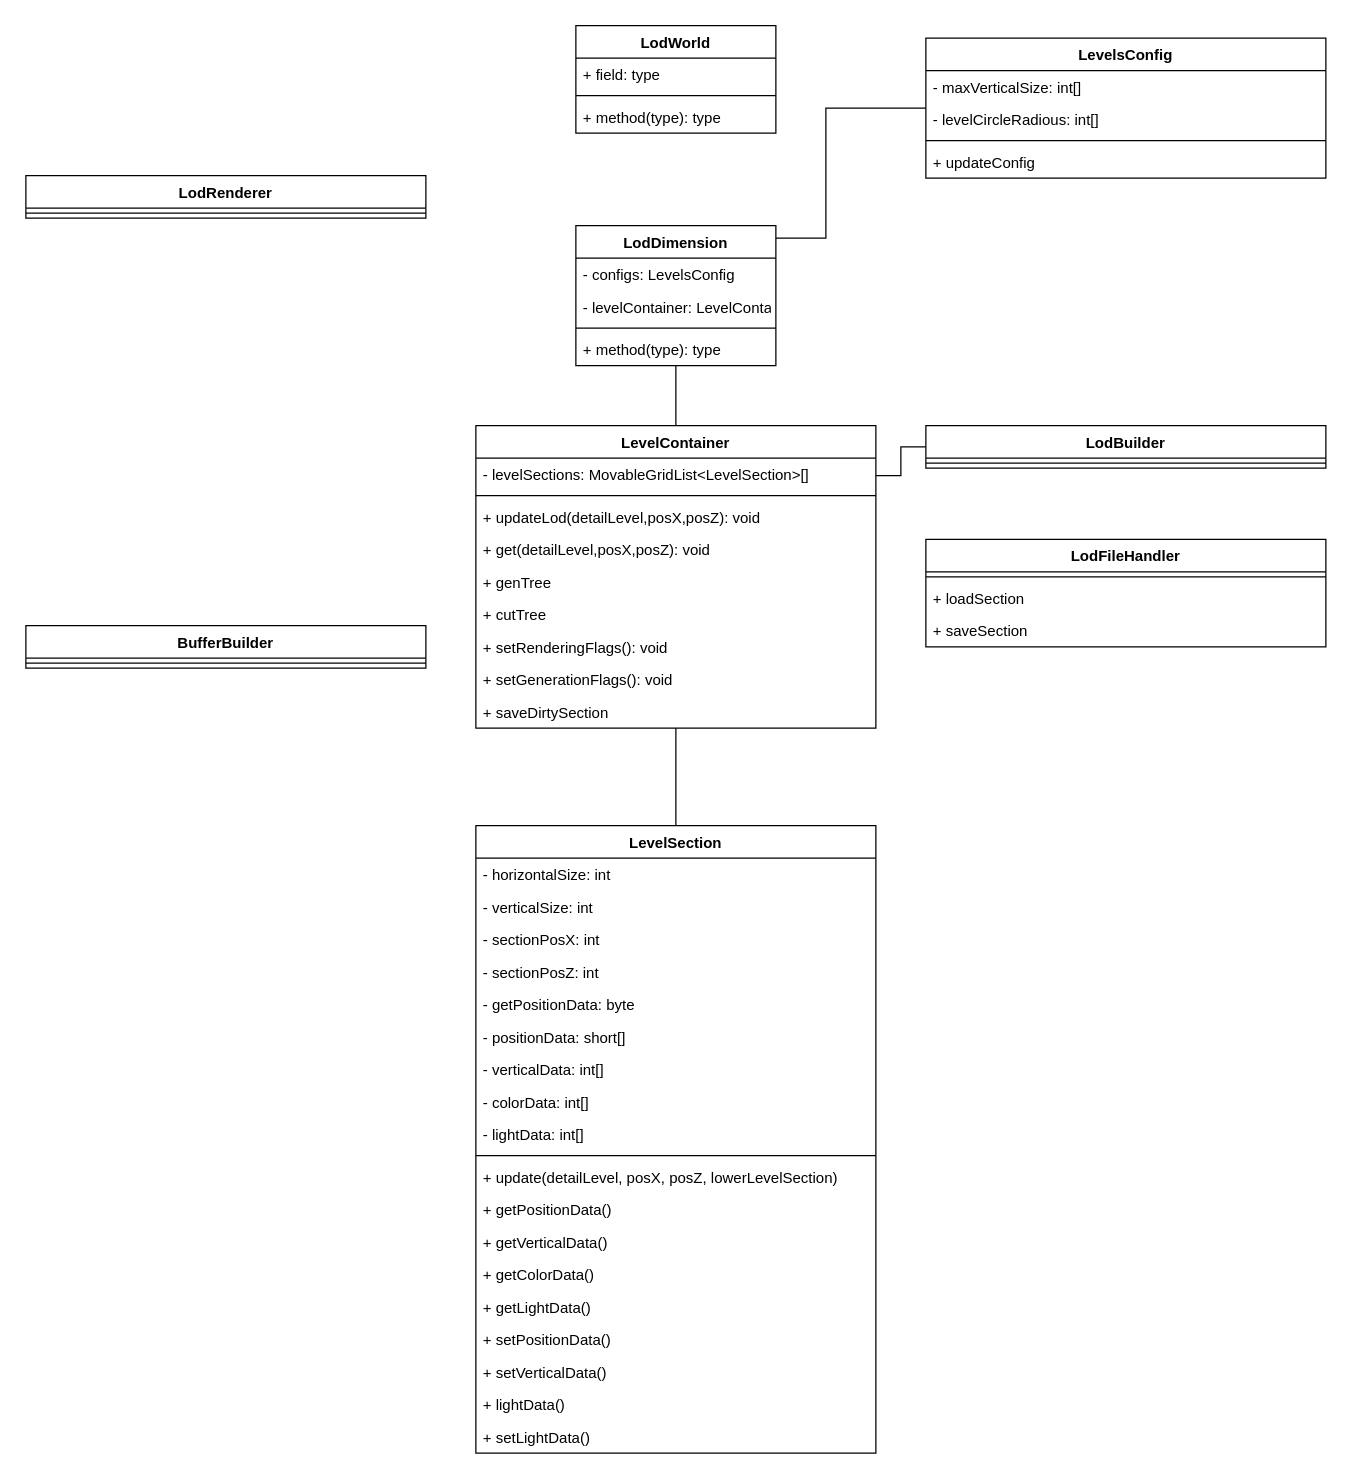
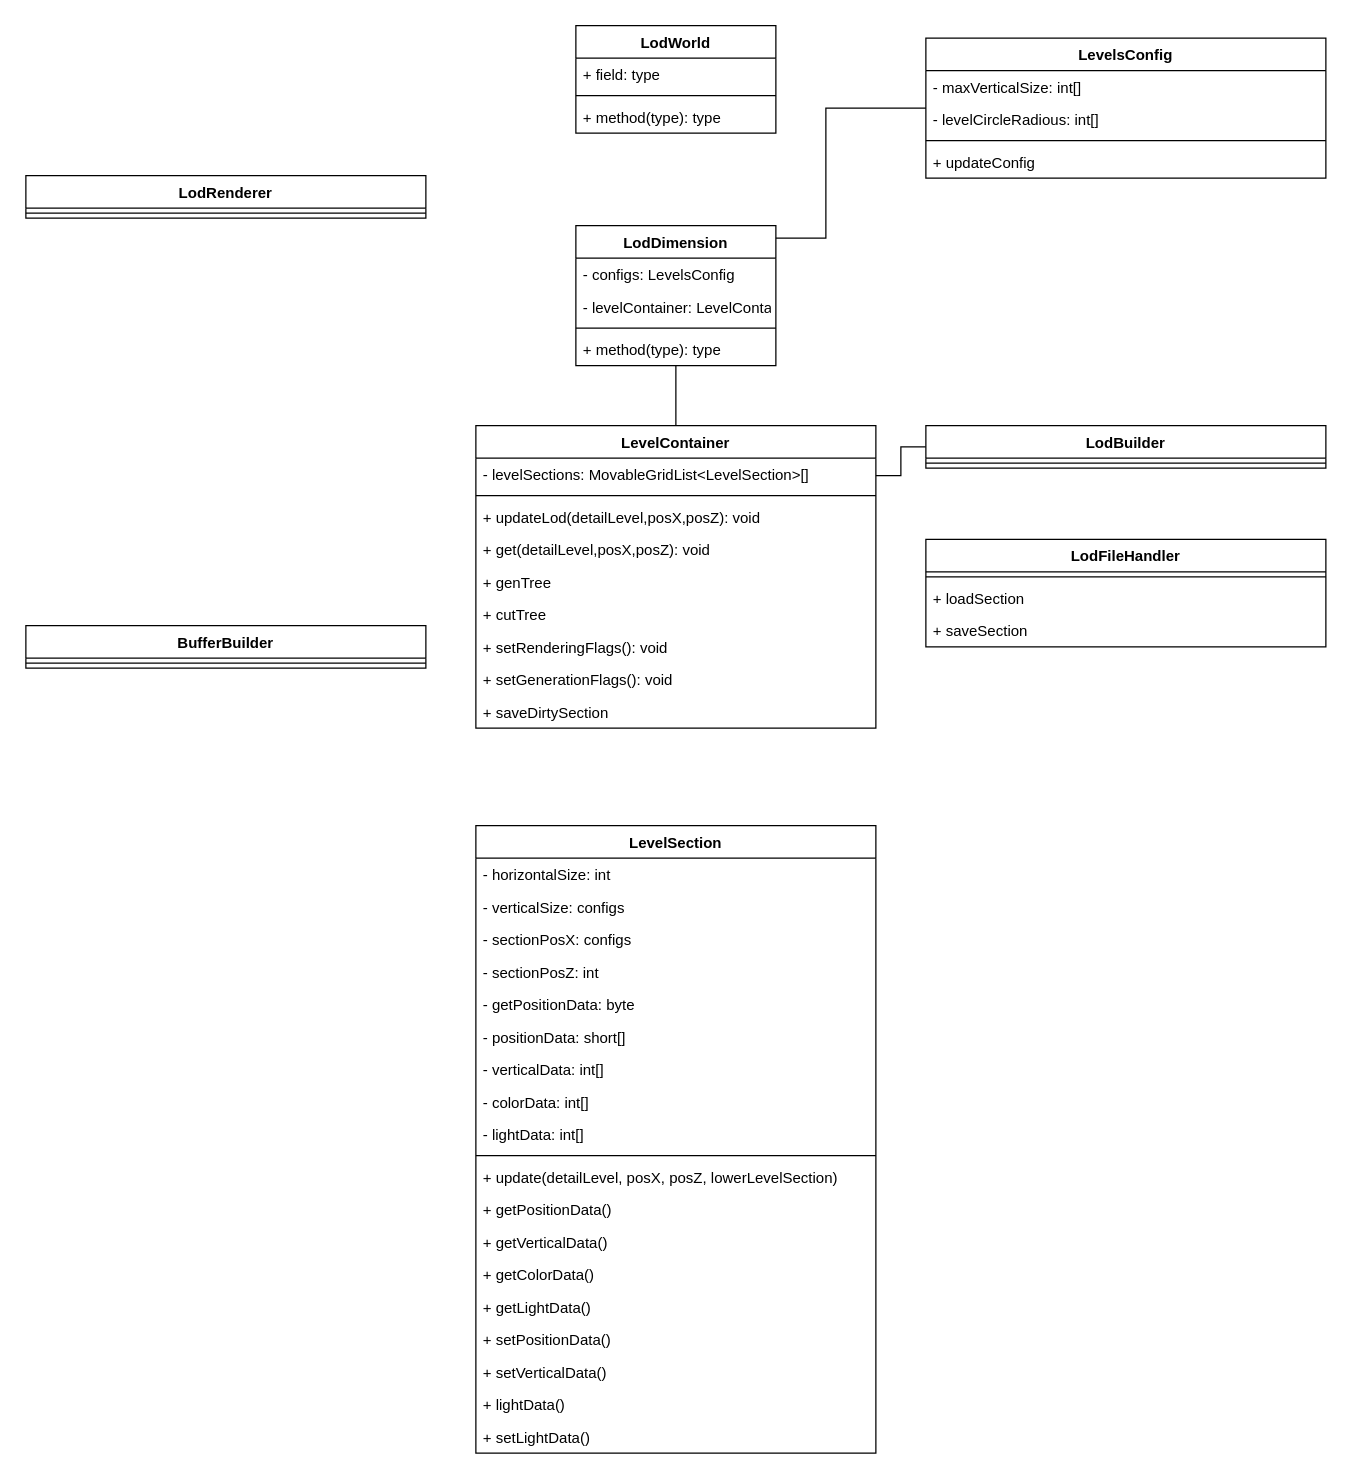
edge "LevelContainer" -- "LevelSection": removed
node "- verticalSize: int": label "- verticalSize: int" -> "- verticalSize: configs"
node "- sectionPosX: int": label "- sectionPosX: int" -> "- sectionPosX: configs"
